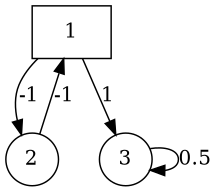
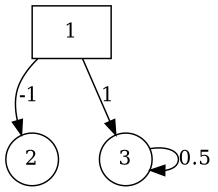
edge "2" -> "1": removed, label "-1"
